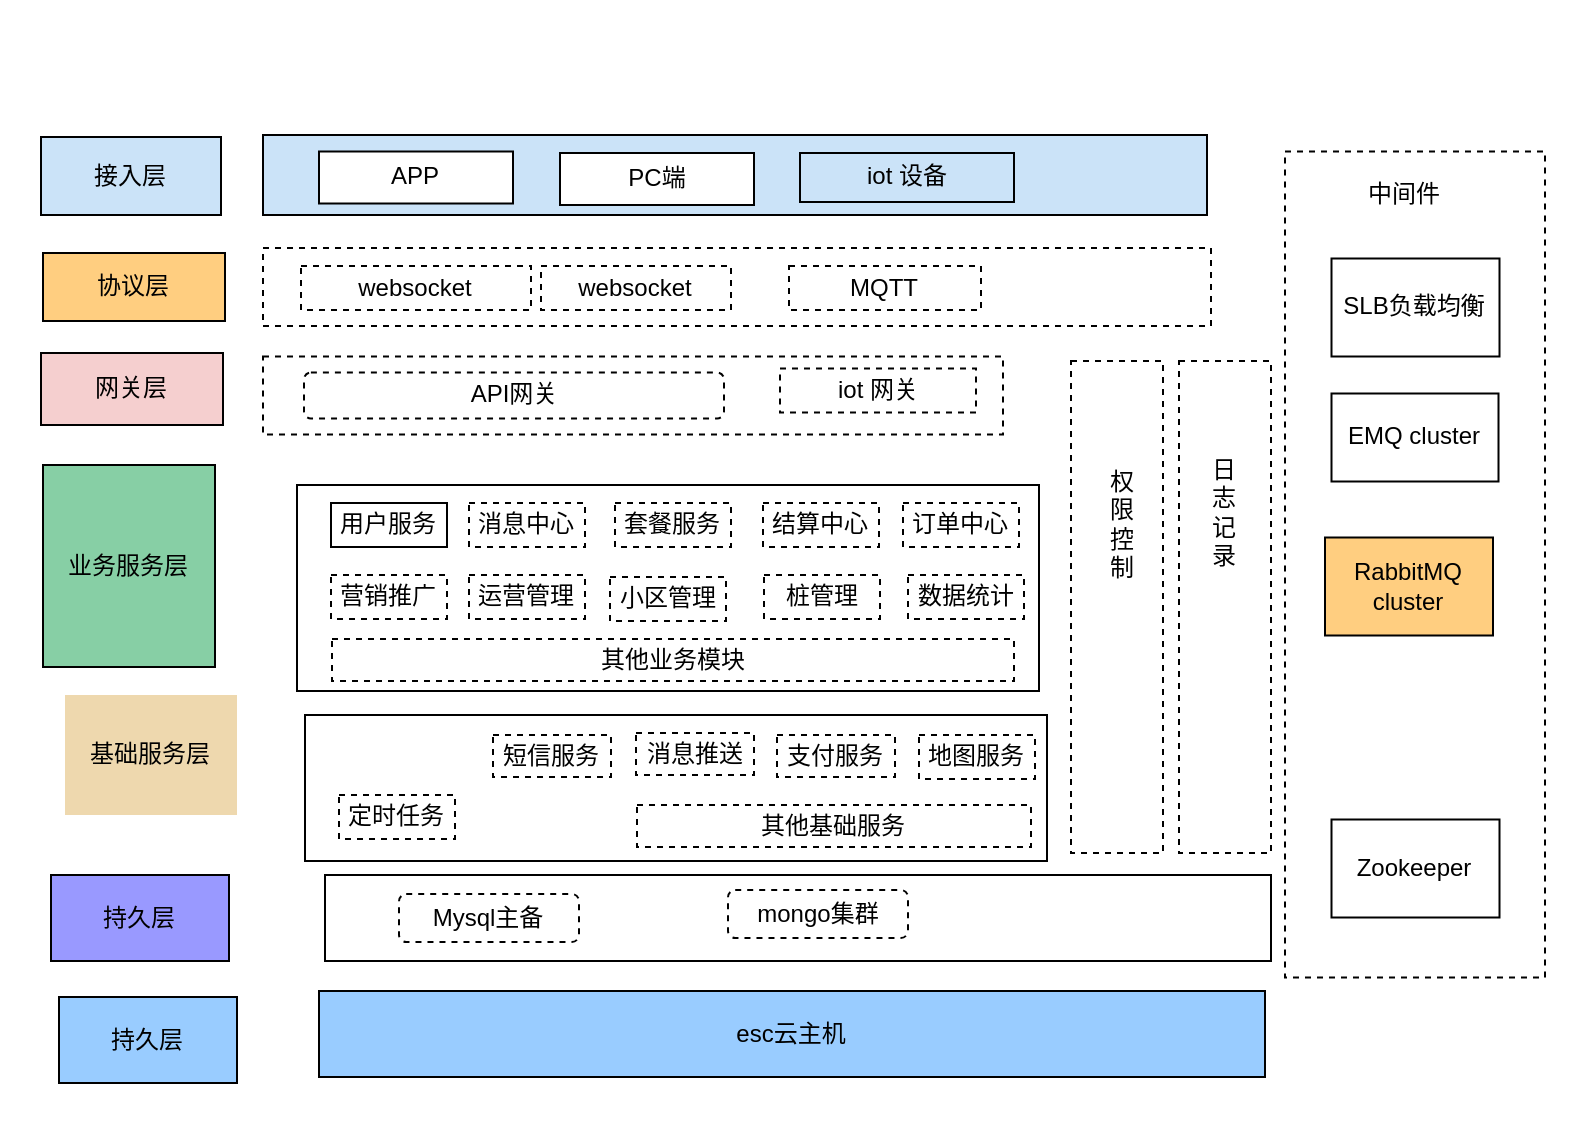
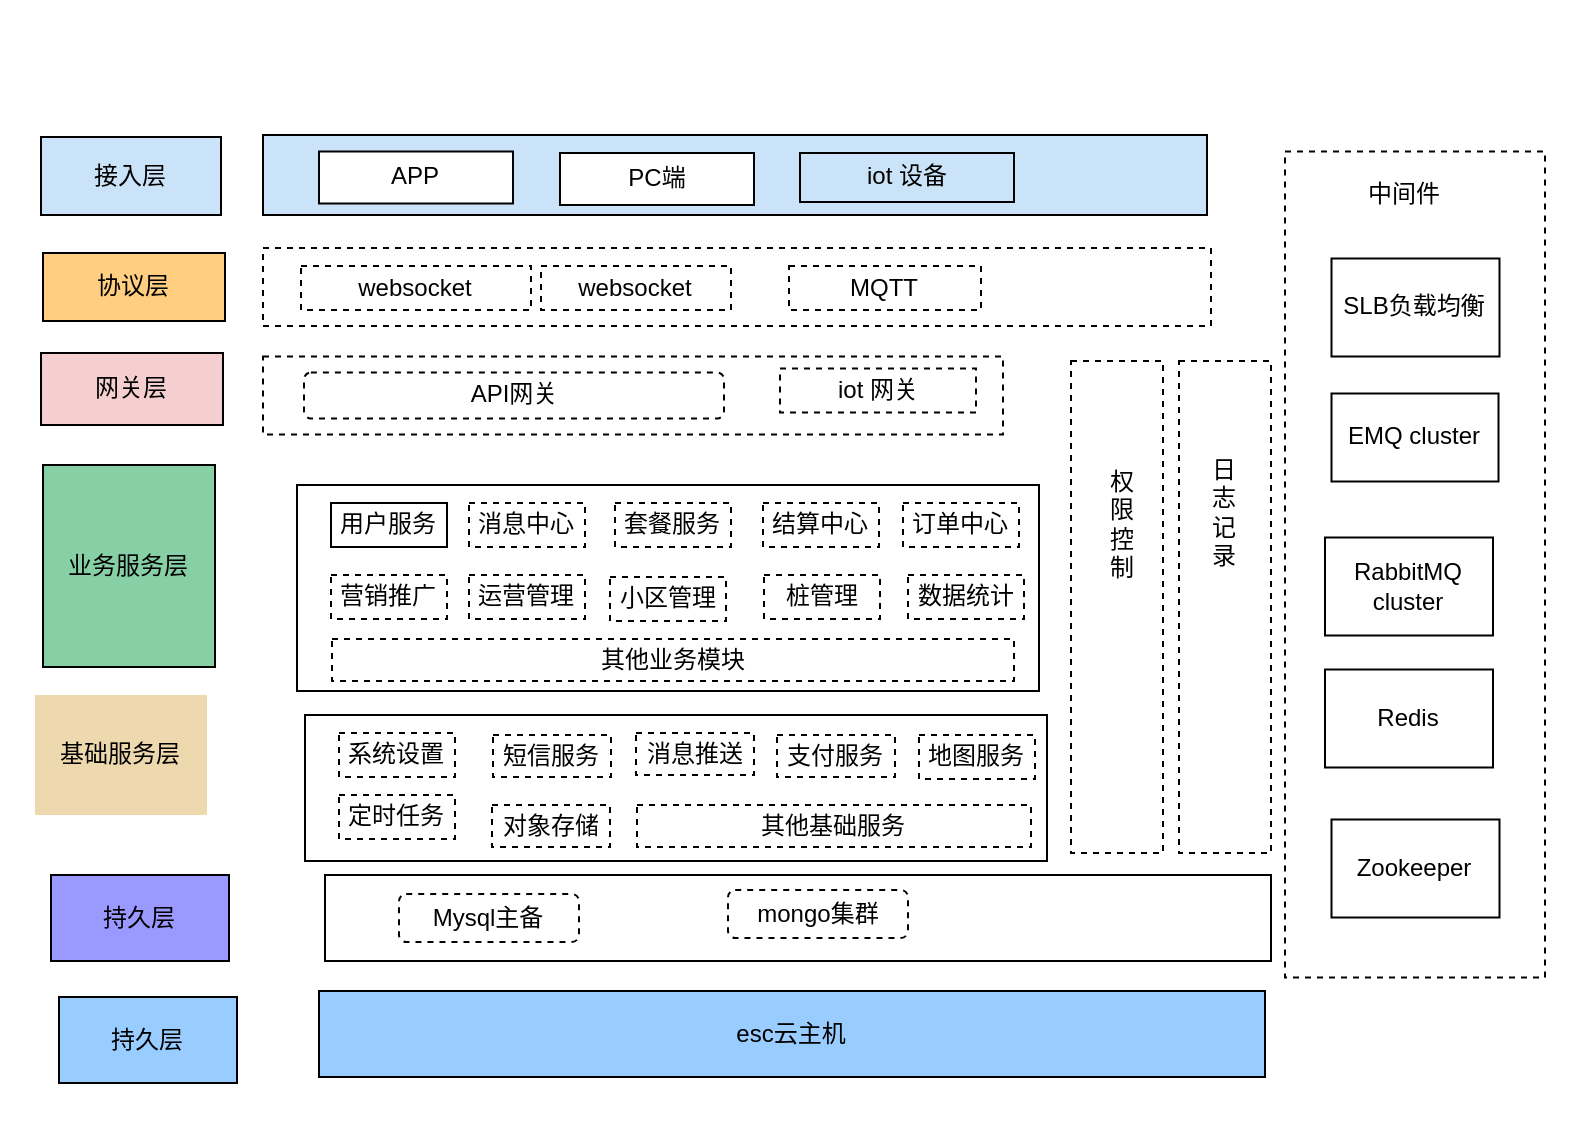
node "RabbitMQ cluster": fillcolor #ffce80 -> #ffffff
node "Redis": added
node "基础服务层": moved (151, 755) -> (121, 755)
node "系统设置": added
node "对象存储": added
